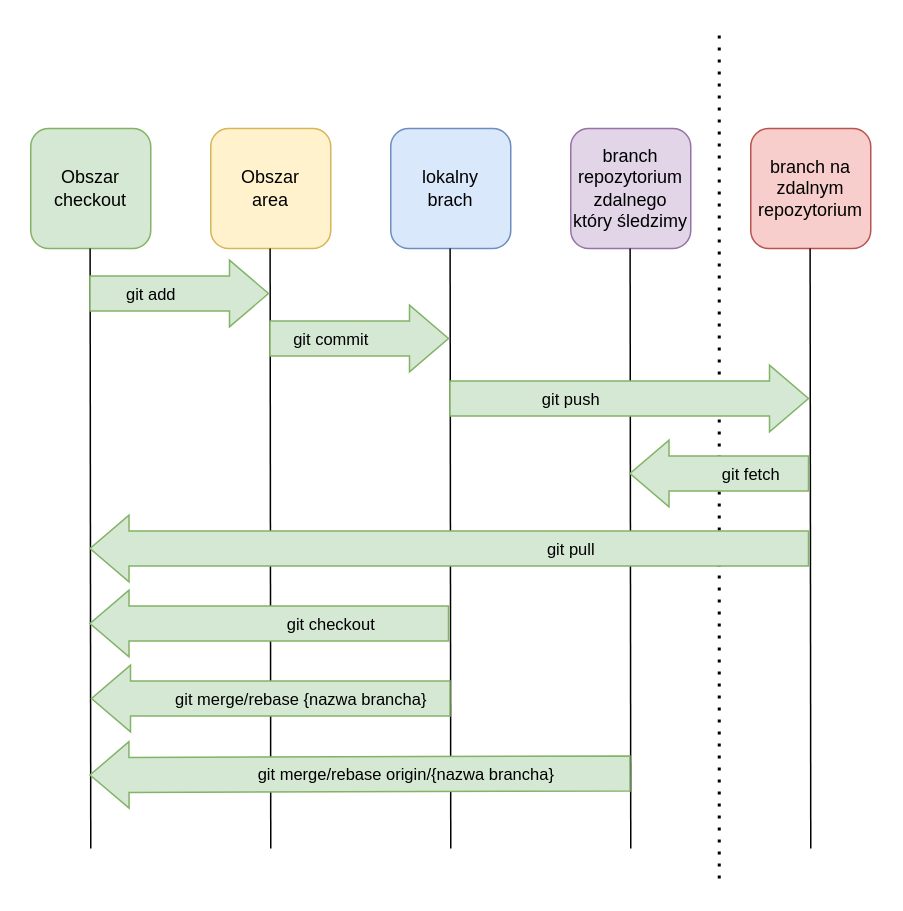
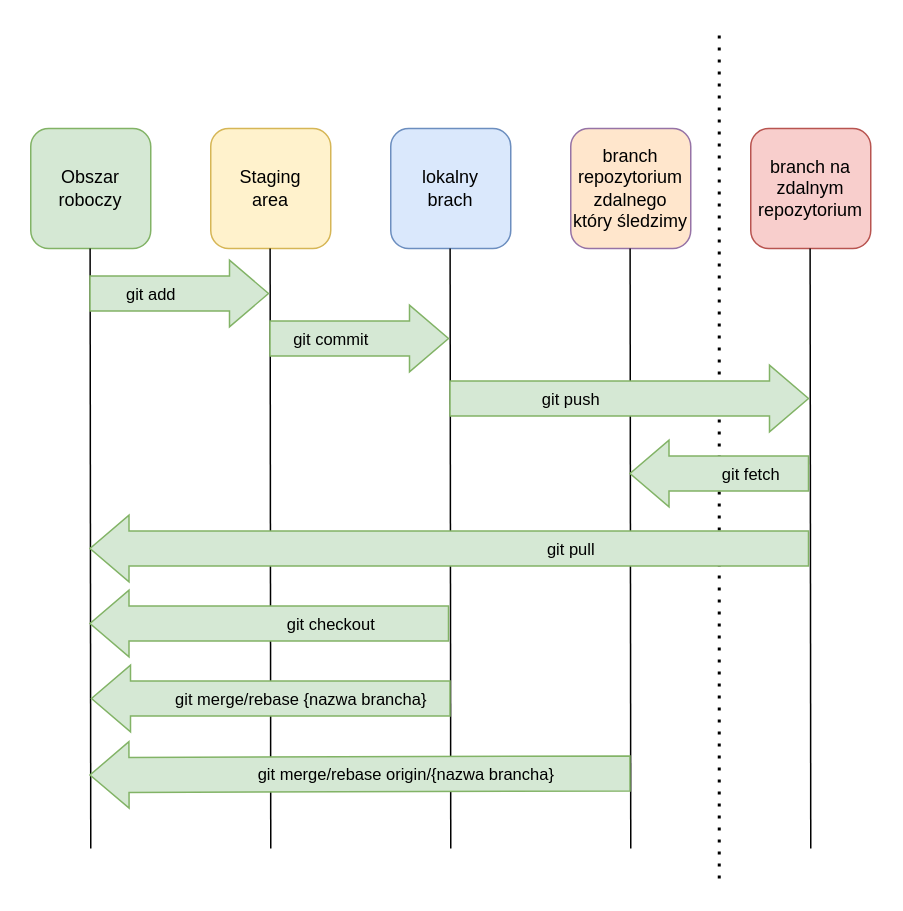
node "Obszar checkout": label "Obszar checkout" -> "Obszar roboczy"
node "Obszar area": label "Obszar area" -> "Staging area"
node "branch repozytorium zdalnego który śledzimy": fillcolor #e1d5e7 -> #ffe6cc
